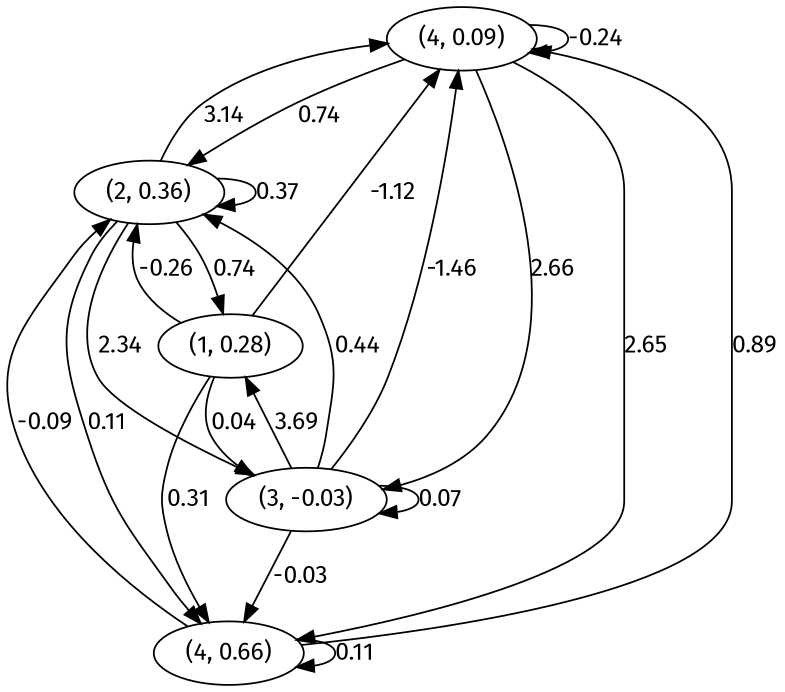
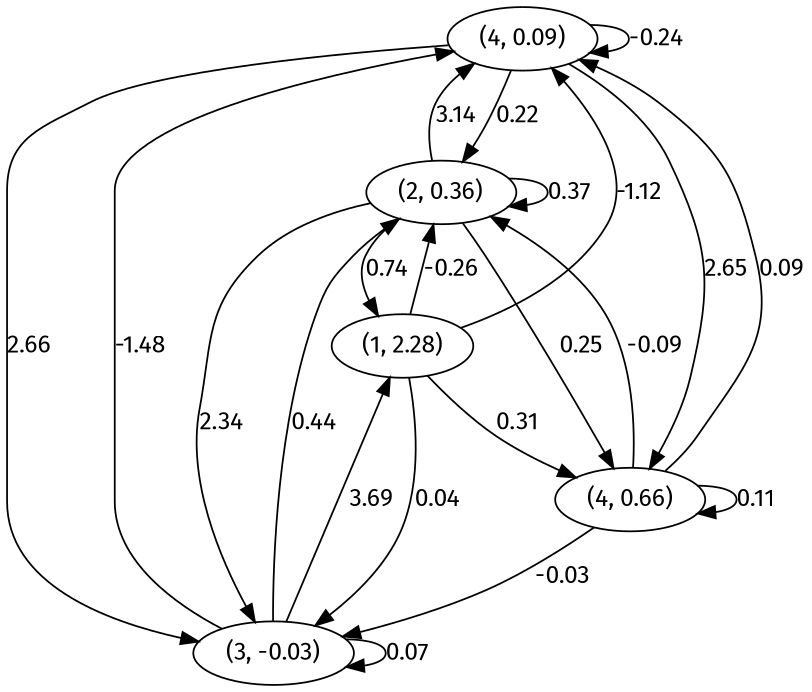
edge "(4, 0.09)" -> "(2, 0.36)": label "0.74" -> "0.22"
edge "(3, -0.03)" -> "(4, 0.09)": label "-1.46" -> "-1.48"
node "(1, 0.28)": label "(1, 0.28)" -> "(1, 2.28)"
edge "(4, 0.66)" -> "(4, 0.09)": label "0.89" -> "0.09"
edge "(2, 0.36)" -> "(4, 0.66)": label "0.11" -> "0.25"
edge "(3, -0.03)" -> "(4, 0.66)": reversed
